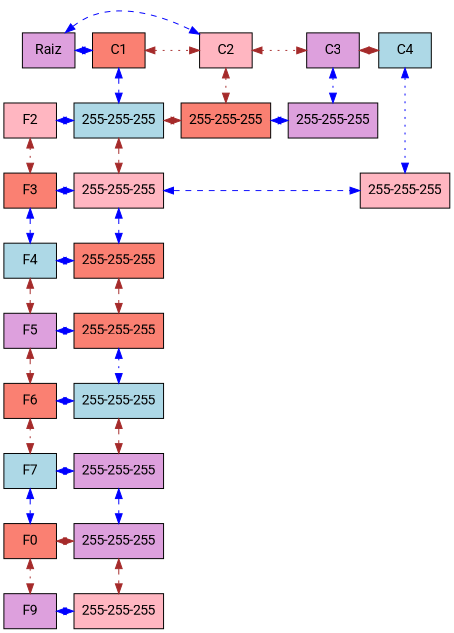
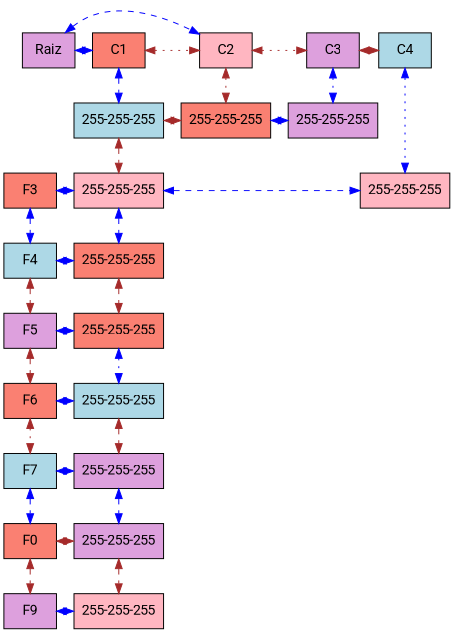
node "F2": removed
edge "F0" -- "F9": style dotted -> dashed
